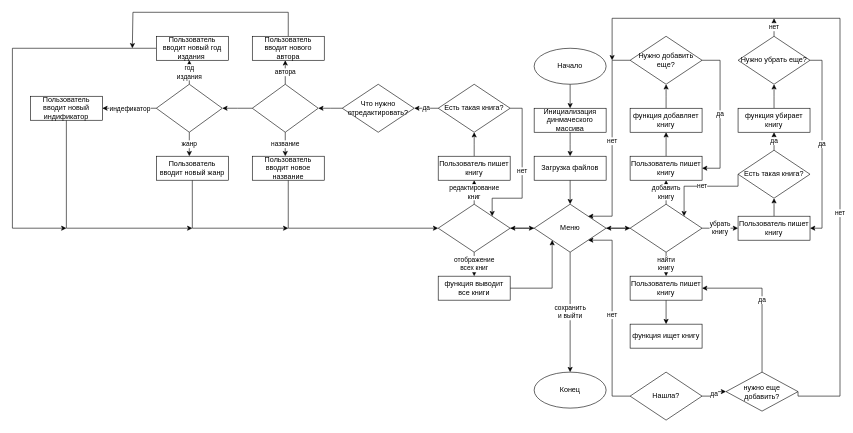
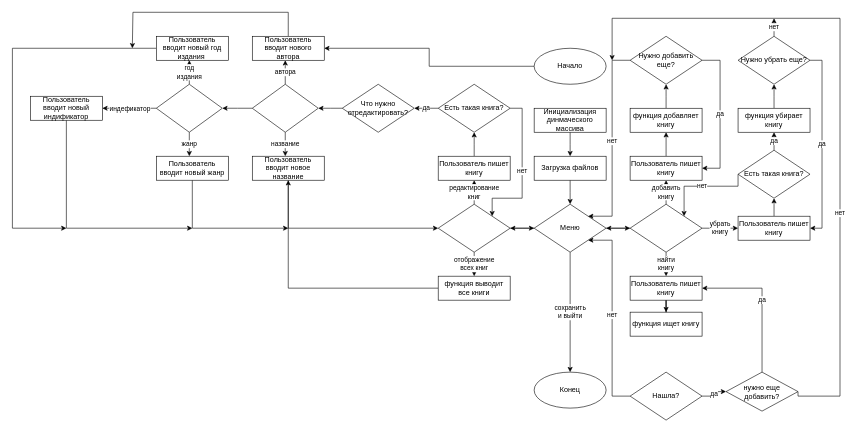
edge "Начало" -> "Инициализация динмаческого массива": now "Начало" -> "Пользователь вводит нового автора"
edge "функция выводит все книги" -> "Меню": now "функция выводит все книги" -> "Пользователь вводит новое название"
node "функция ищет книгу": moved (666, 336) -> (666, 324)
